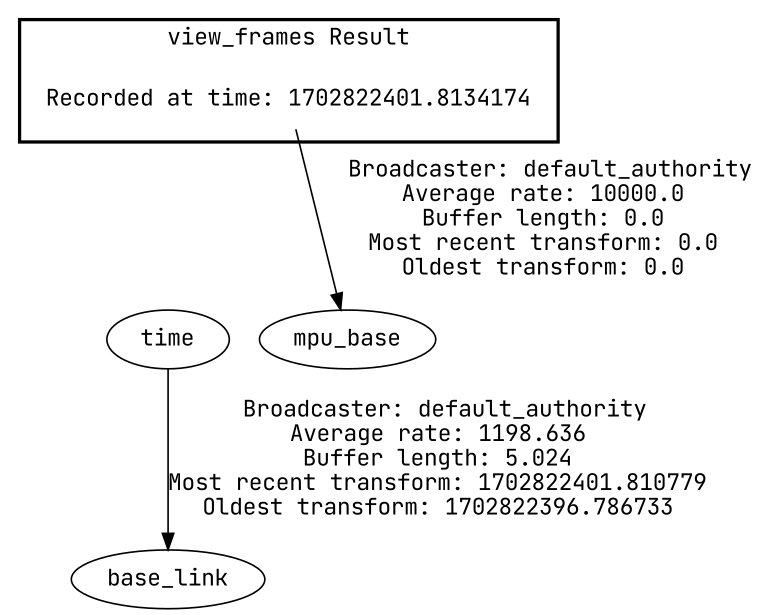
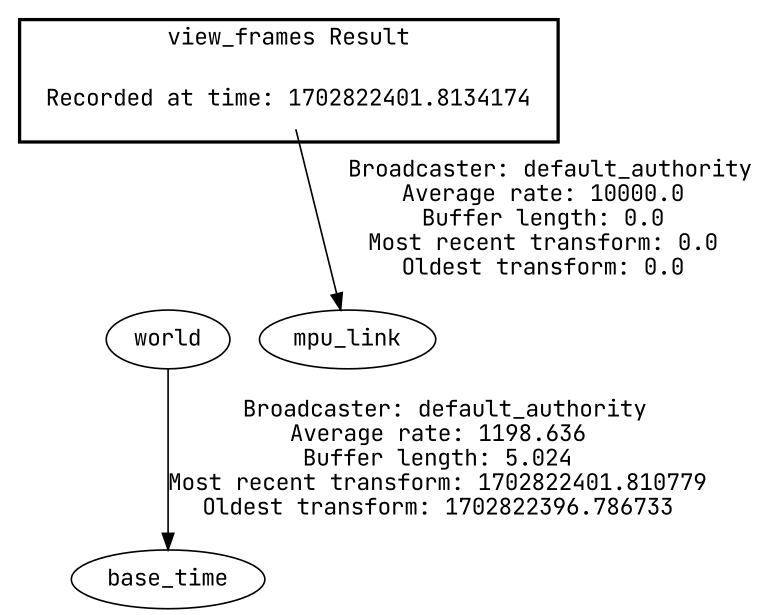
node "time": label "time" -> "world"
node "mpu_base": label "mpu_base" -> "mpu_link"
node "base_link": label "base_link" -> "base_time"
